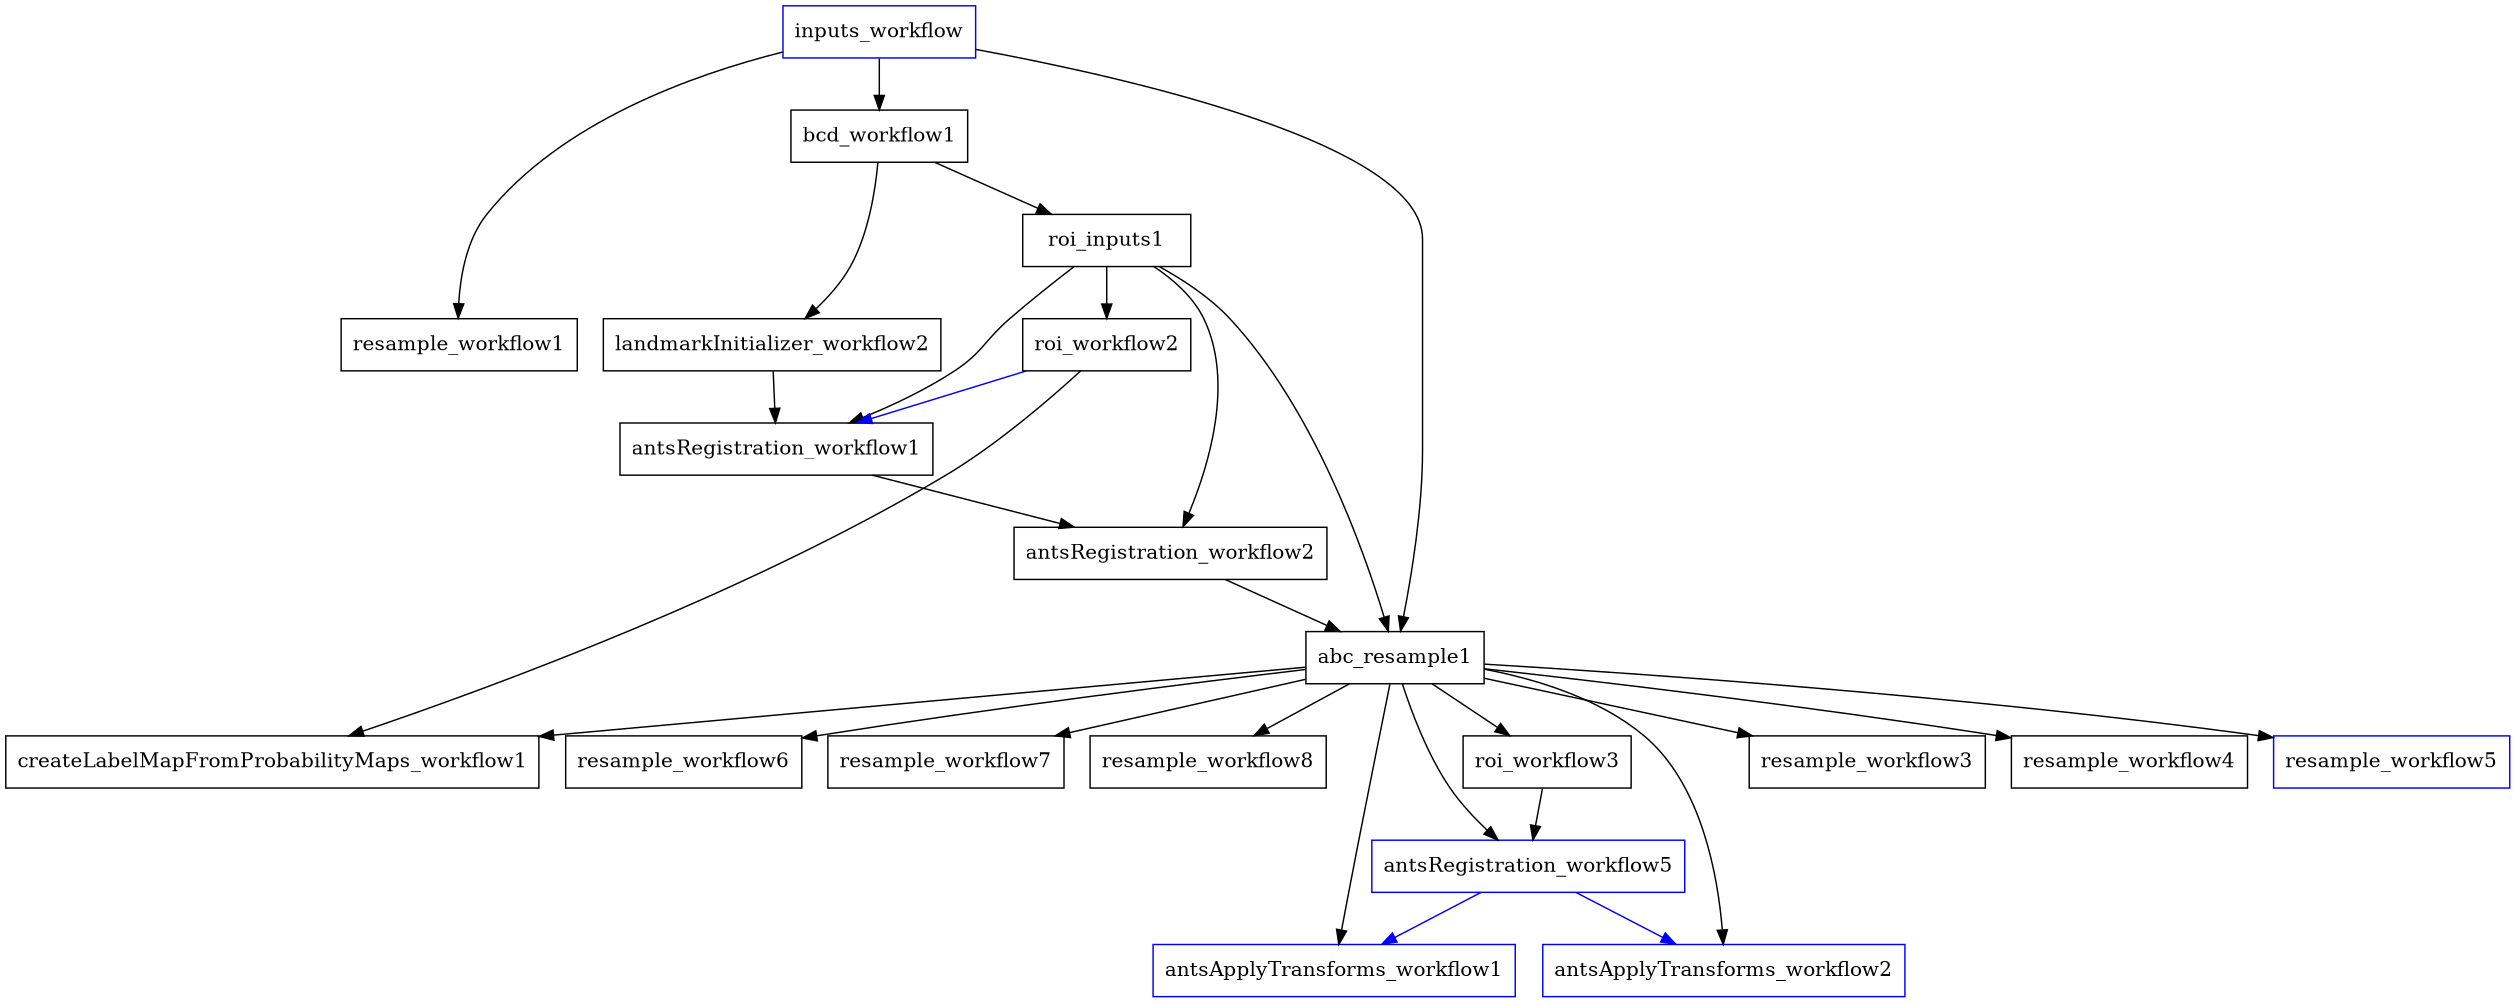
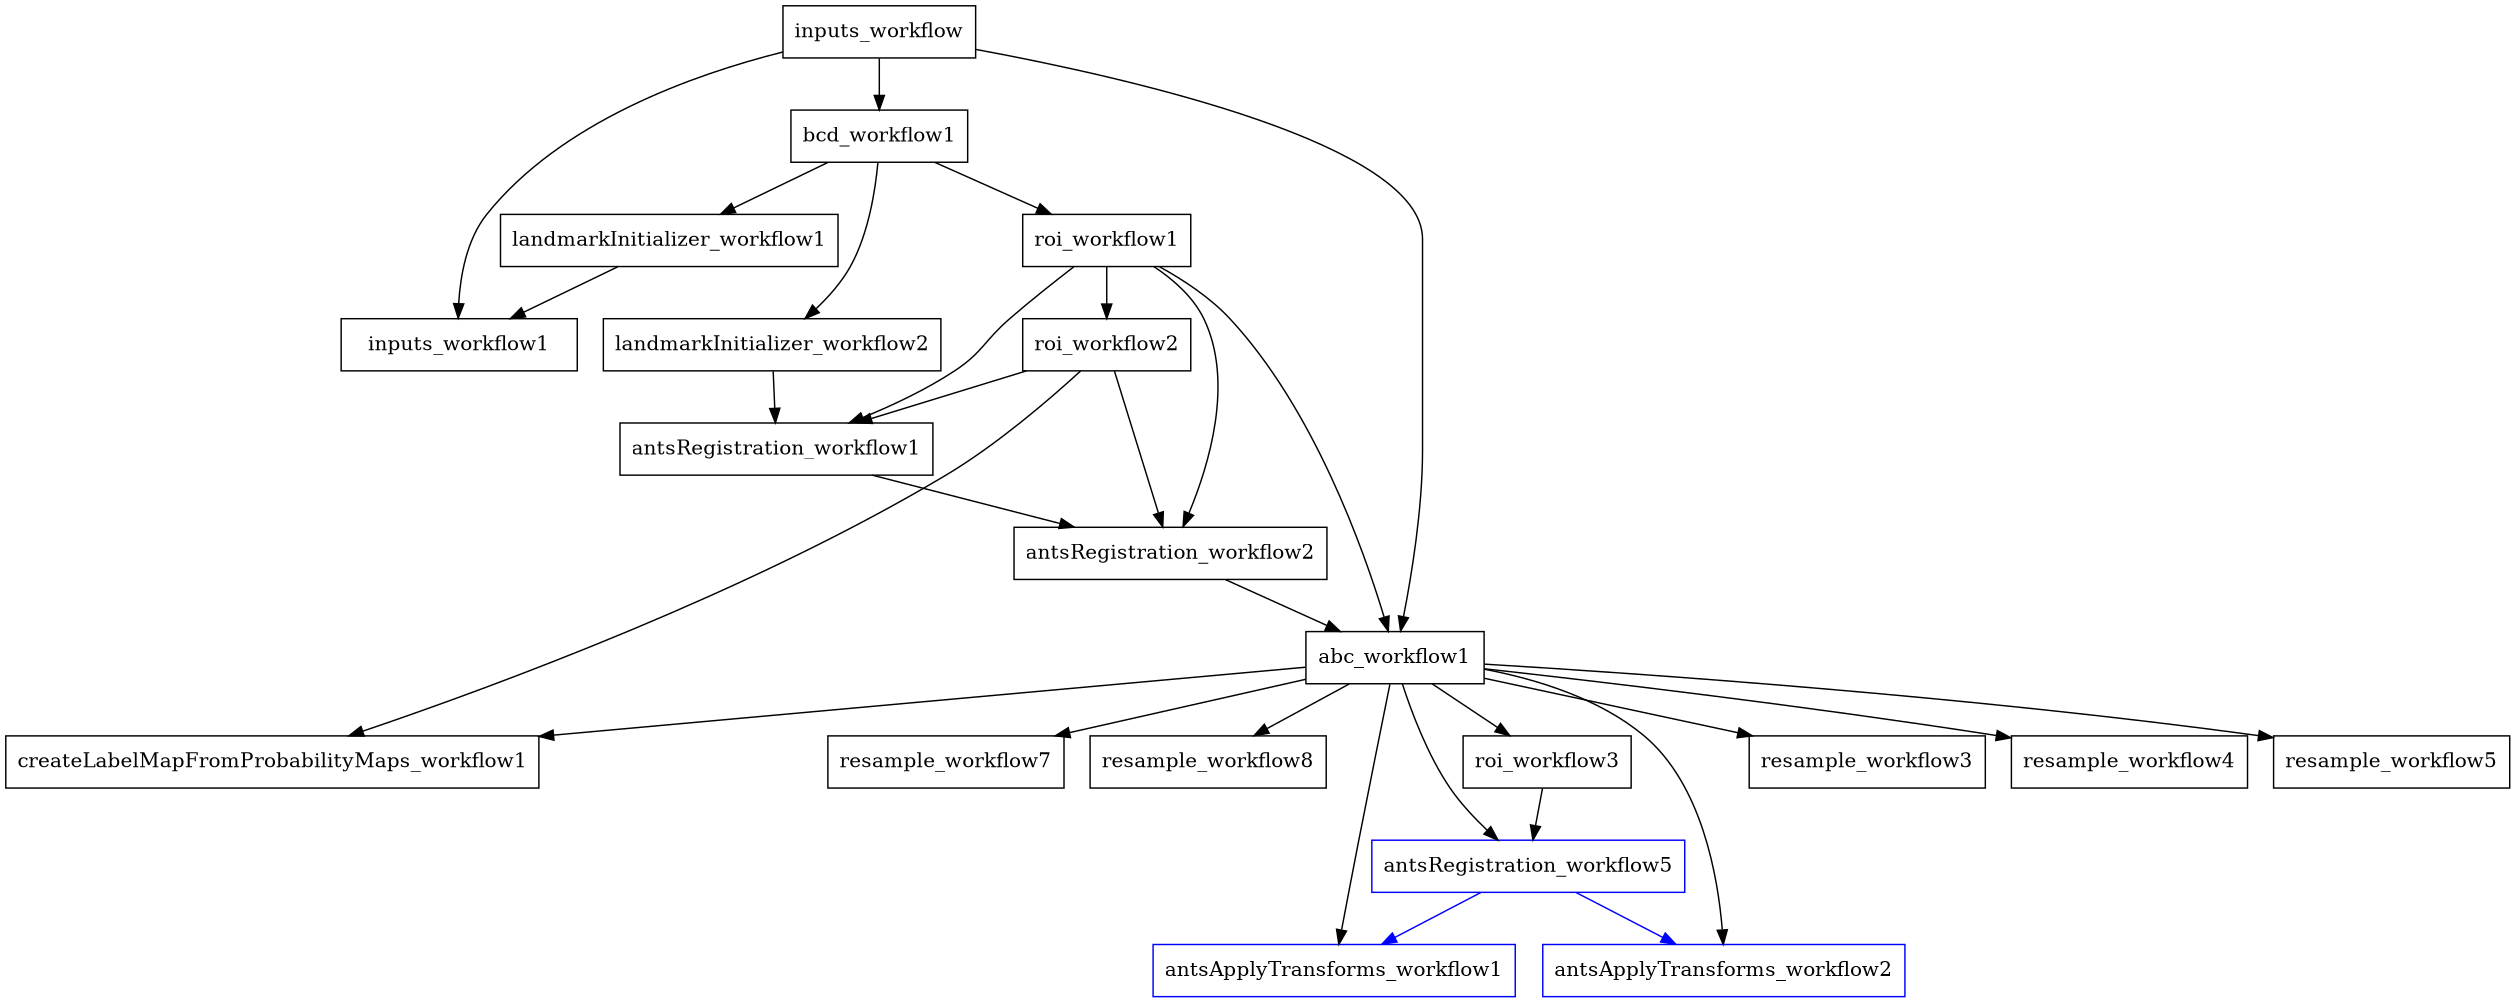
node "inputs_workflow": color blue -> black
node "landmarkInitializer_workflow1": added
node "roi_inputs1": label "roi_inputs1" -> "roi_workflow1"
node "resample_workflow1": label "resample_workflow1" -> "inputs_workflow1"
edge "roi_workflow2" -> "antsRegistration_workflow1": color blue -> black
edge "roi_workflow2" -> "antsRegistration_workflow2": added
node "abc_resample1": label "abc_resample1" -> "abc_workflow1"
node "resample_workflow6": removed
node "resample_workflow5": color blue -> black
